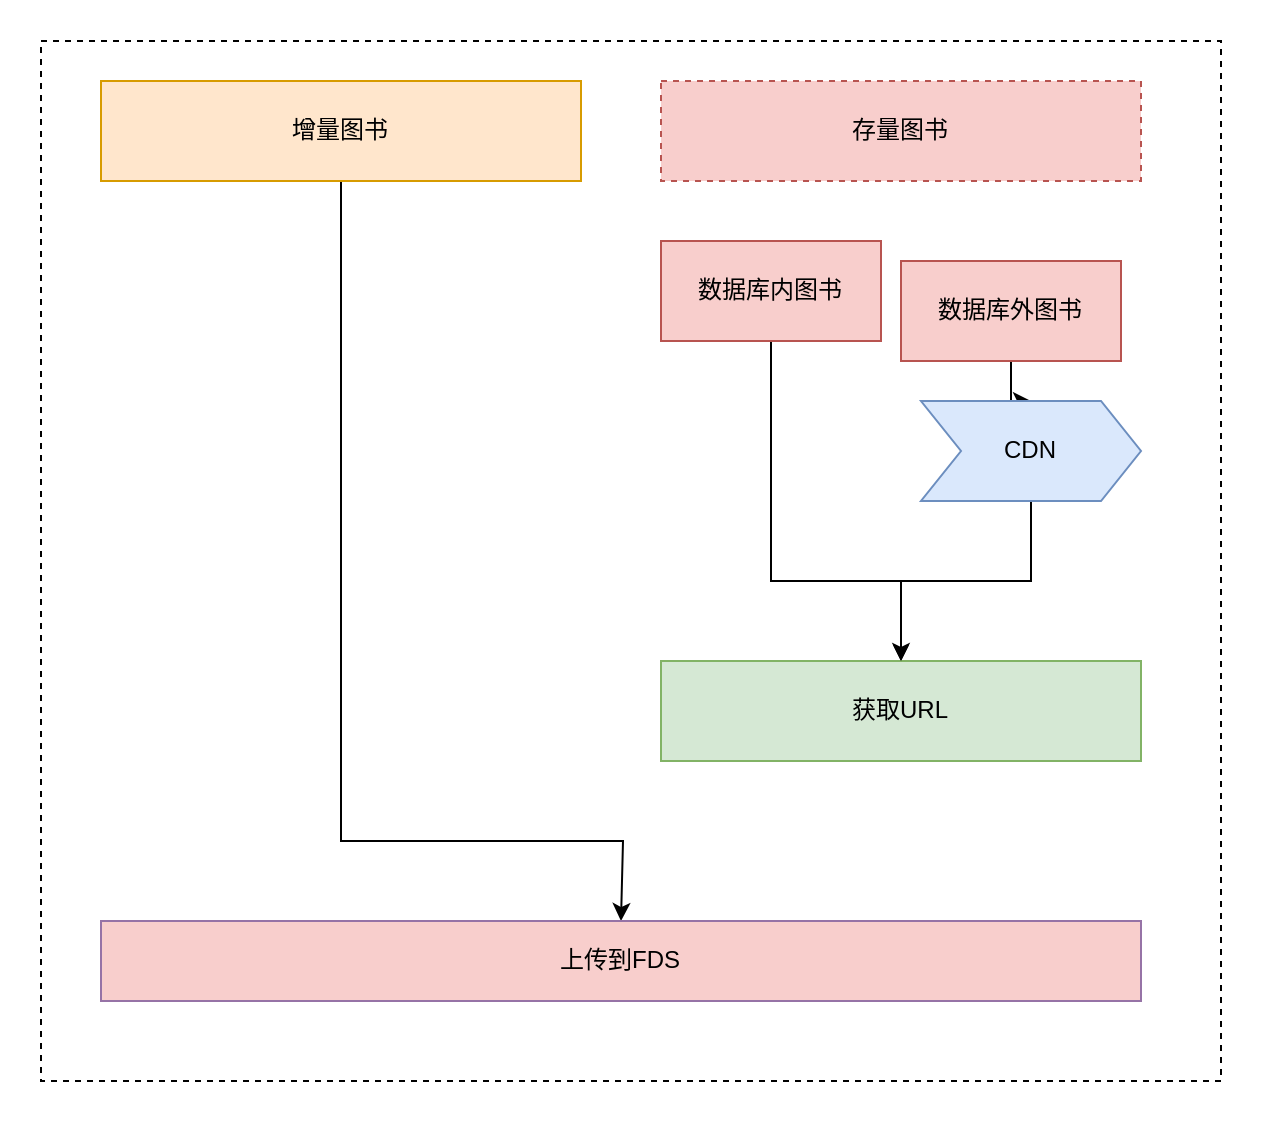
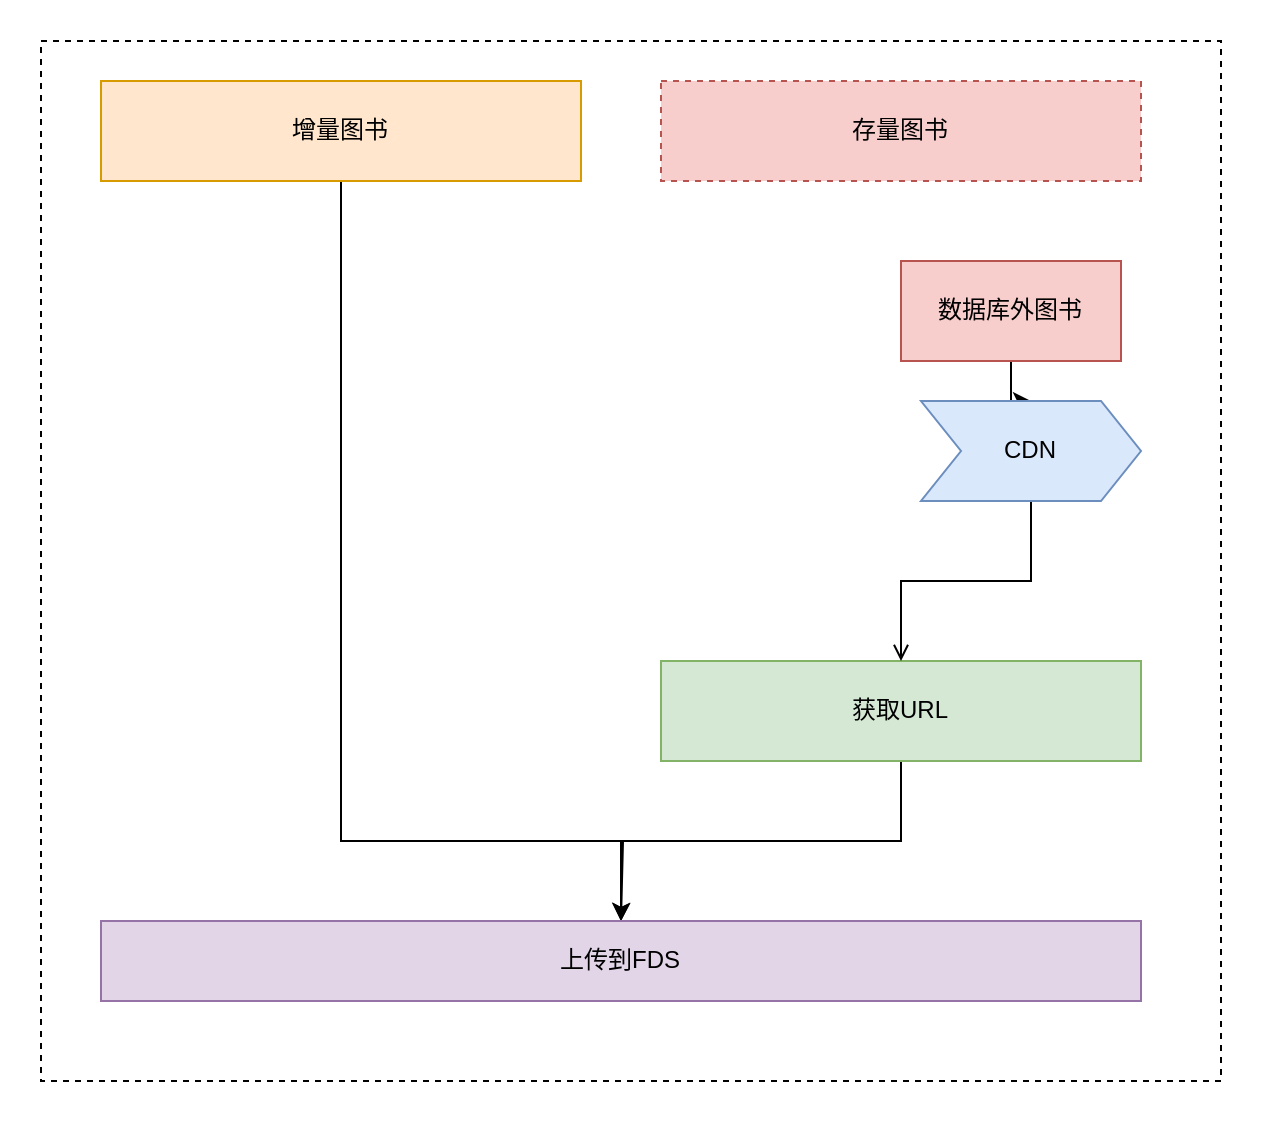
node "数据库内图书": removed
edge "数据库内图书" -> "获取URL": removed
edge "获取URL" -> "上传到FDS": added
node "上传到FDS": fillcolor #f8cecc -> #e1d5e7
